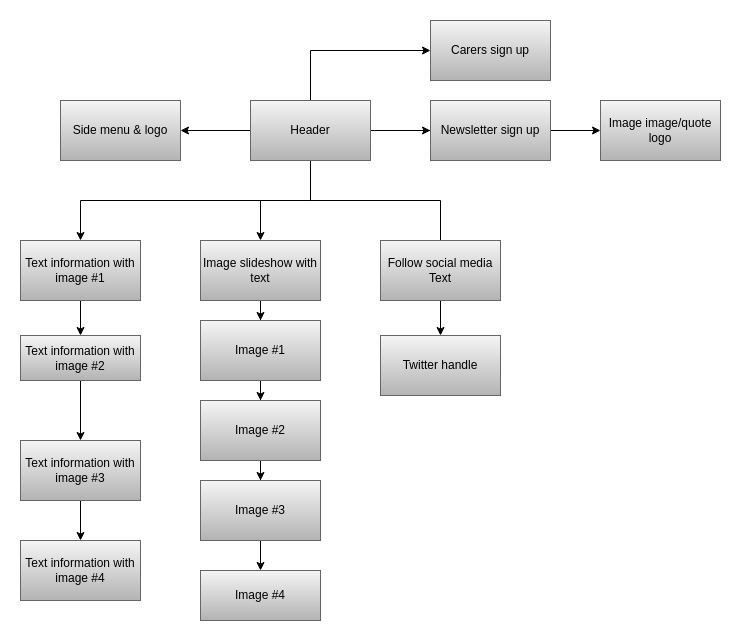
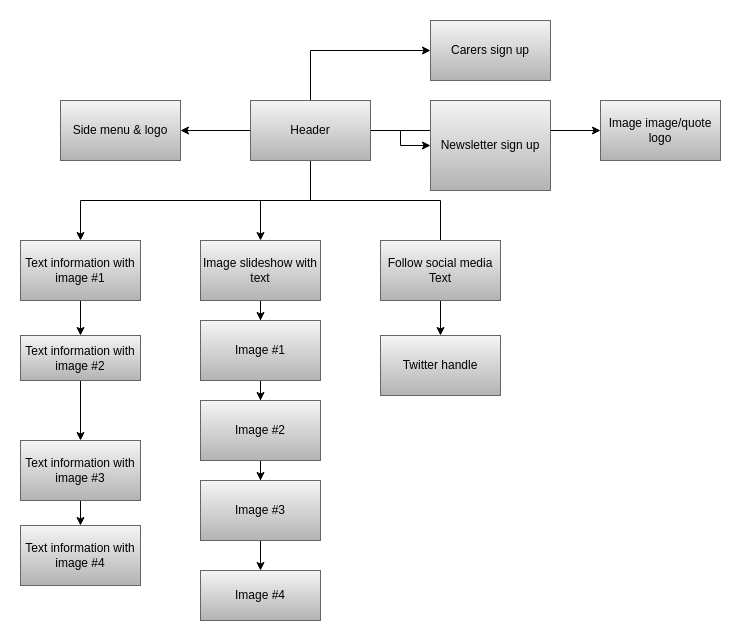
node "Newsletter sign up": size 120x60 -> 120x90
node "Text information with image #4": moved (81, 571) -> (81, 556)
